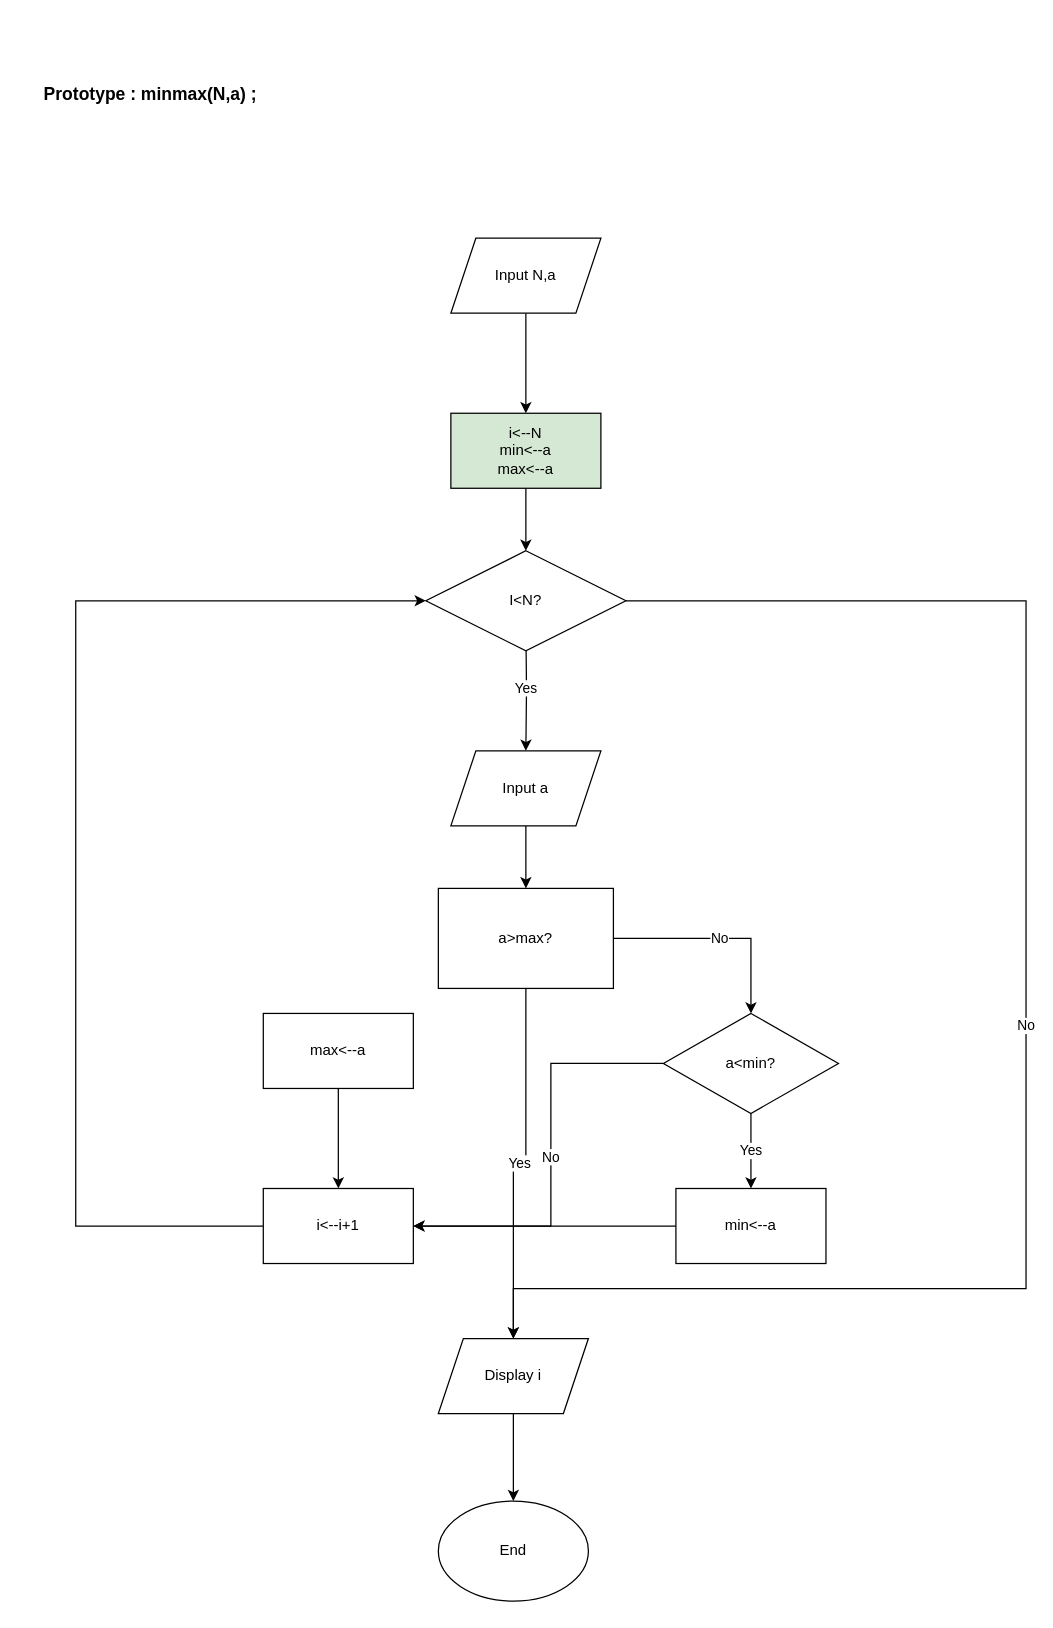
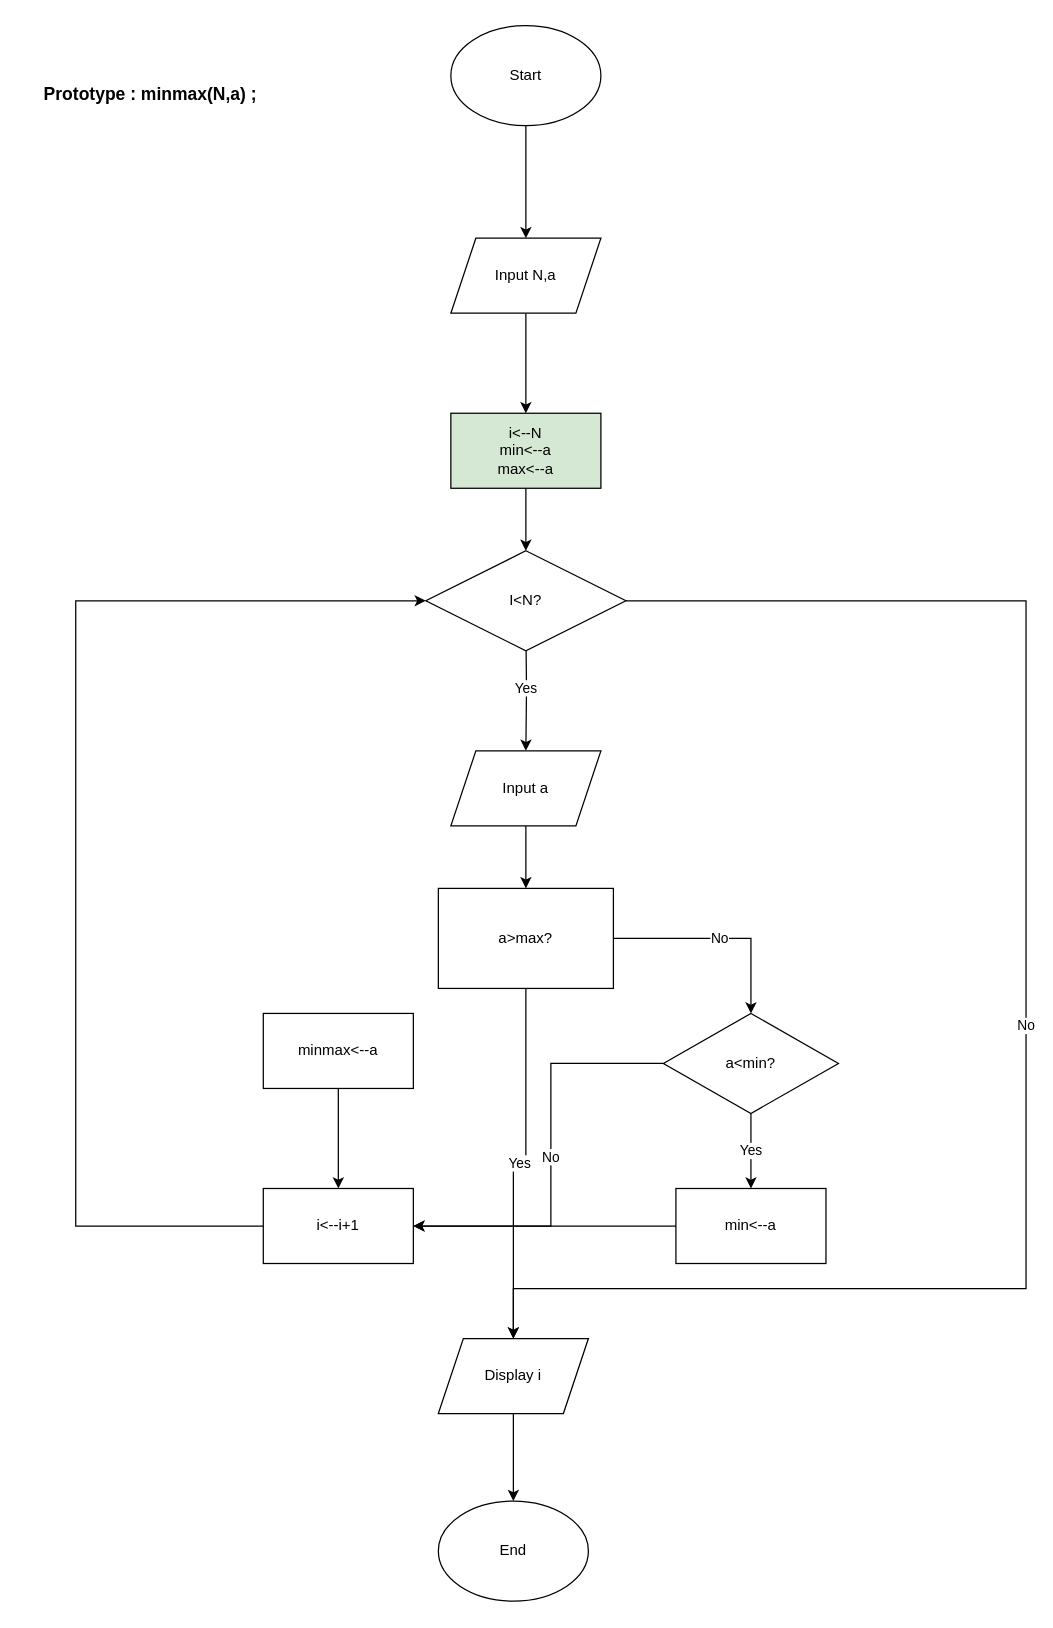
node "Start": added
edge "Start" -> "Input N,a": added
node "max<--a": label "max<--a" -> "minmax<--a"
